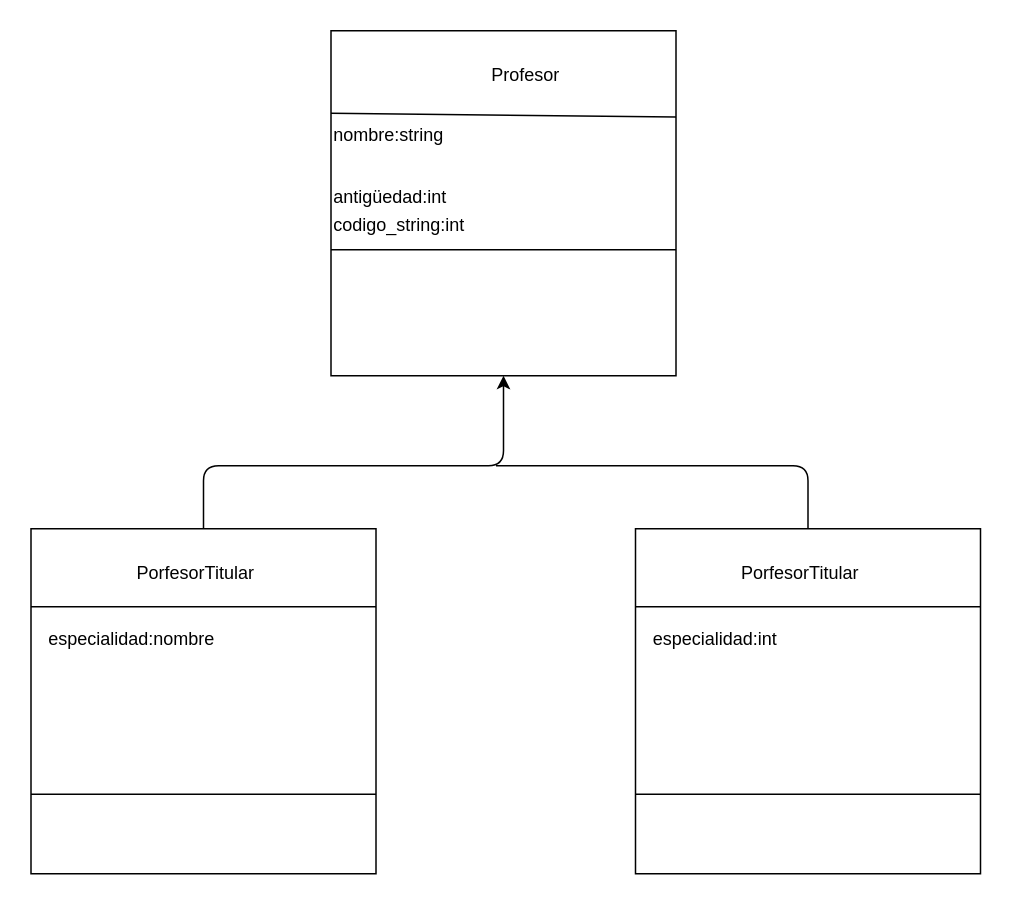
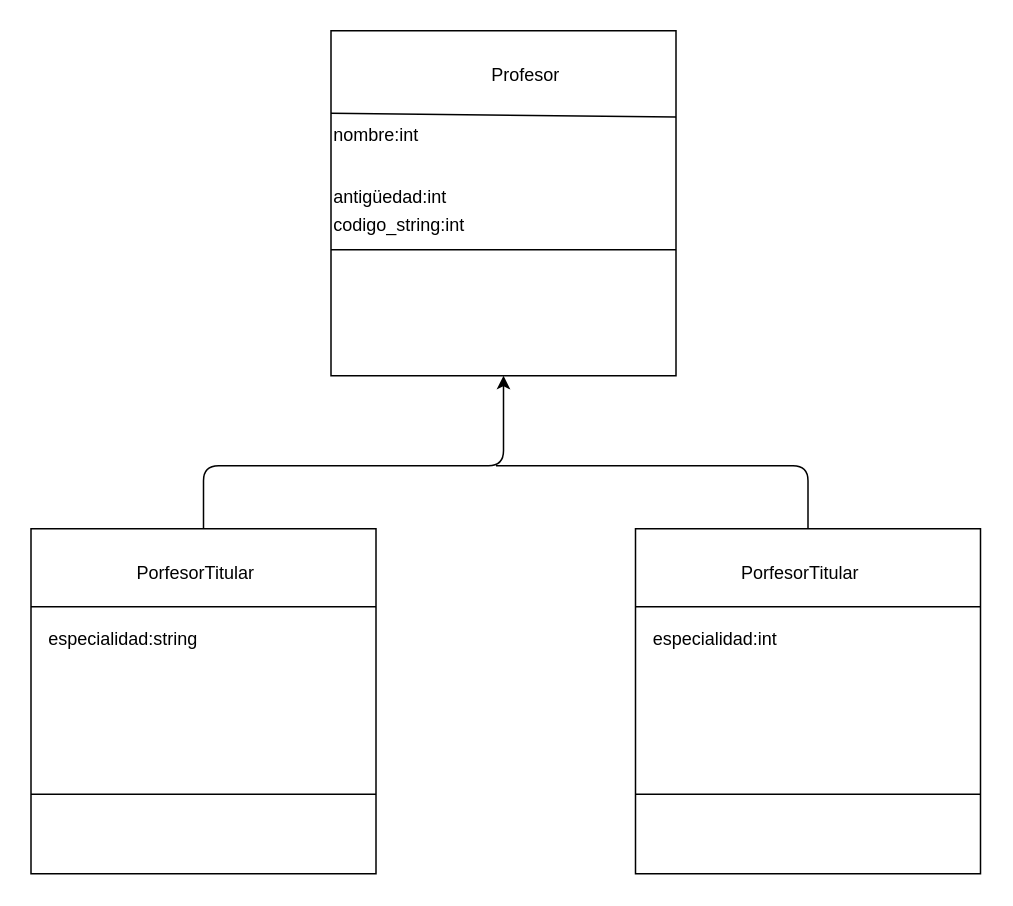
node "nombre:string": label "nombre:string" -> "nombre:int"
node "especialidad:nombre": label "especialidad:nombre" -> "especialidad:string"
